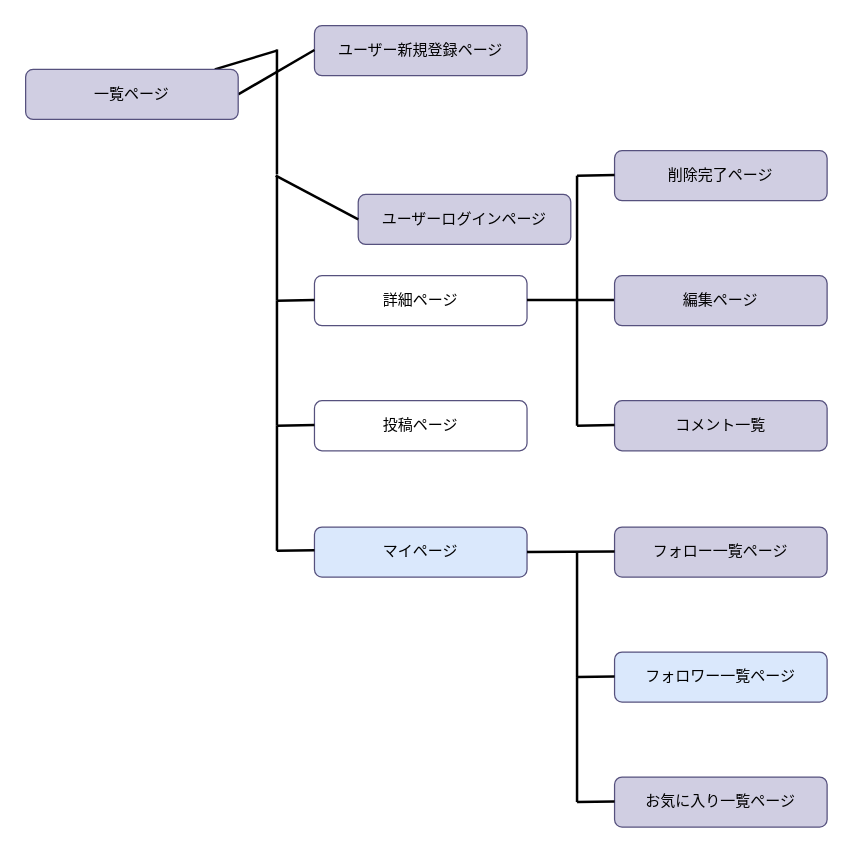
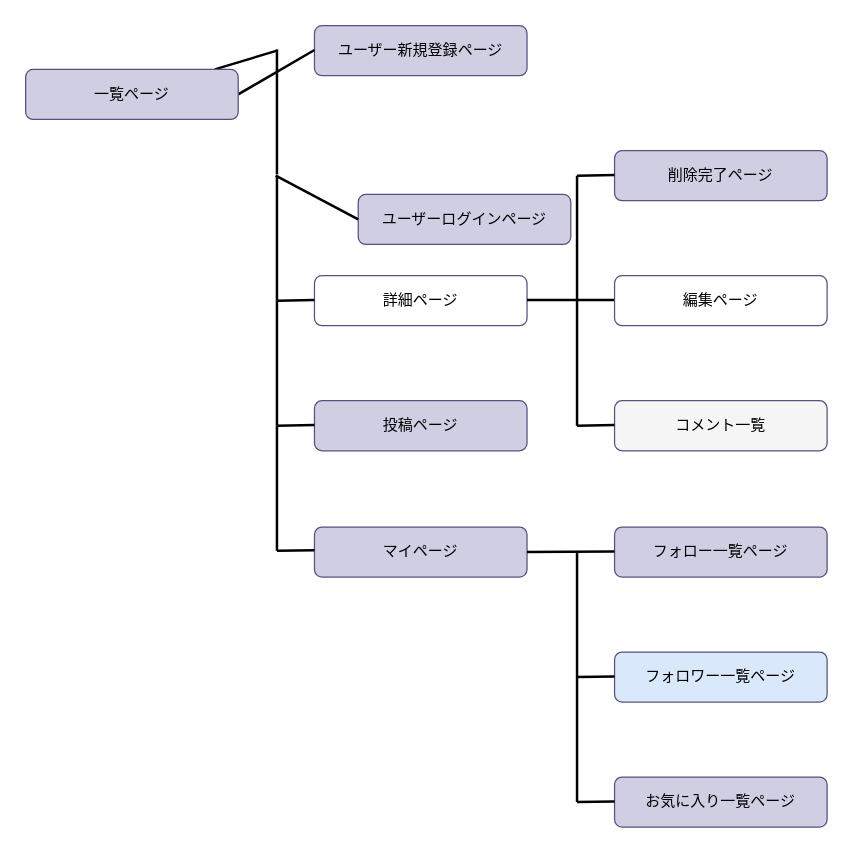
node "編集ページ": fillcolor #d0cee2 -> #ffffff
node "投稿ページ": fillcolor #ffffff -> #d0cee2
node "コメント一覧": fillcolor #d0cee2 -> #f5f5f5
node "マイページ": fillcolor #dae8fc -> #d0cee2
